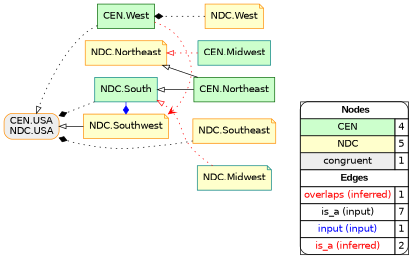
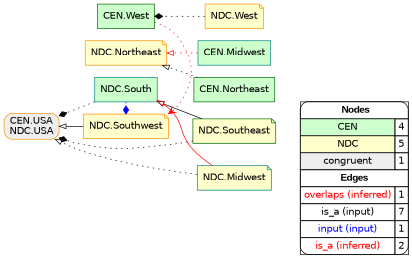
edge "CEN.West" -> "CEN.USA NDC.USA": now "NDC.Midwest" -> "CEN.USA NDC.USA"
edge "CEN.Northeast" -> "NDC.Northeast": style solid -> dotted
edge "CEN.Northeast" -> "NDC.South": now "NDC.Southeast" -> "NDC.South"
edge "NDC.South" -> "NDC.Southwest": style solid -> dotted
node "NDC.Southeast": color darkorange -> darkgreen
edge "NDC.Midwest" -> "NDC.South": style dotted -> solid
